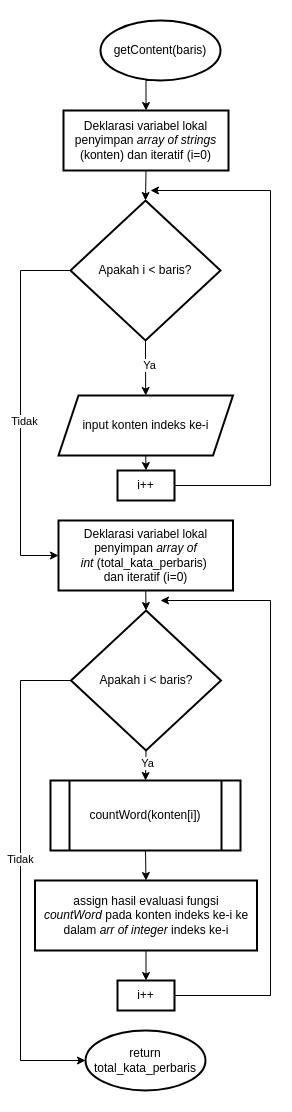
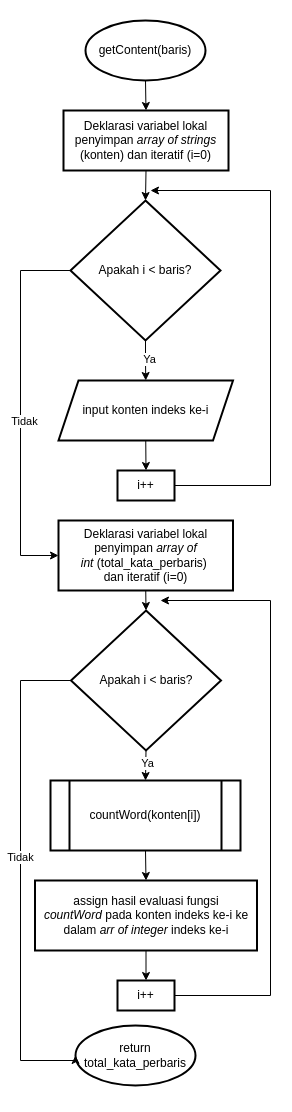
node "getContent(baris)": moved (161, 51) -> (146, 51)
node "input konten indeks ke-i": moved (146, 426) -> (146, 411)
node "return total_kata_perbaris": moved (146, 1061) -> (136, 1056)
